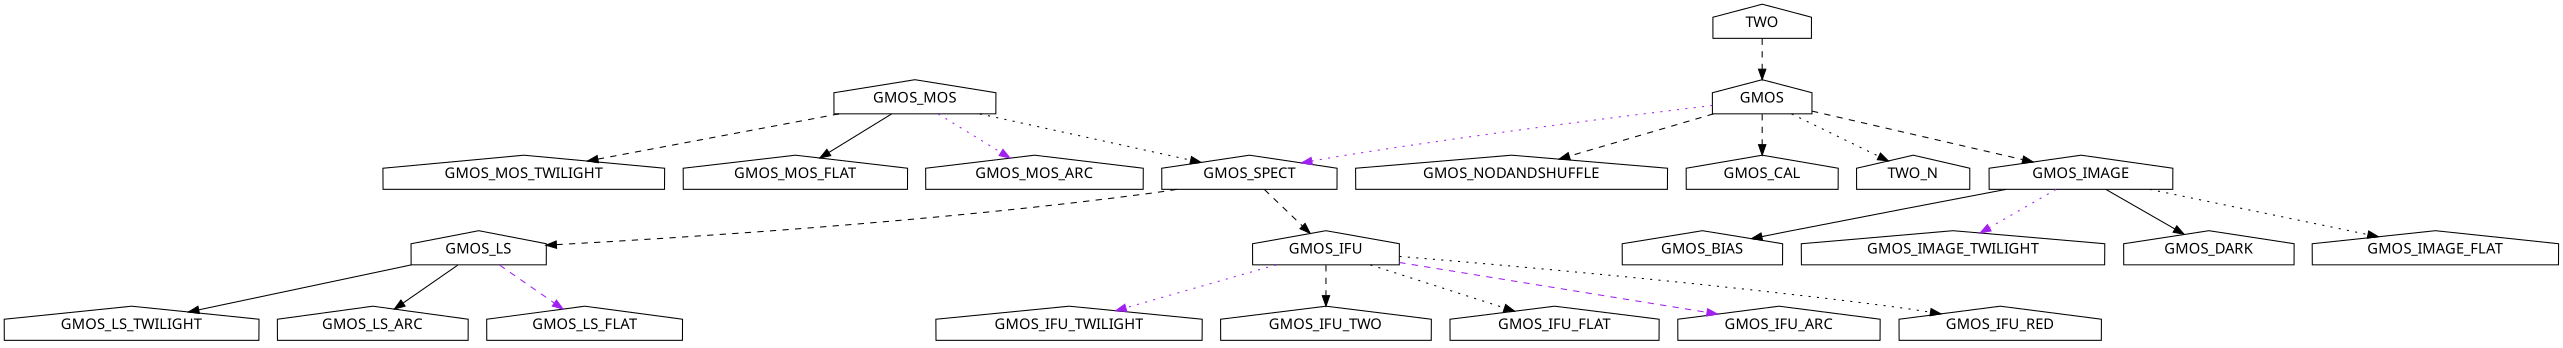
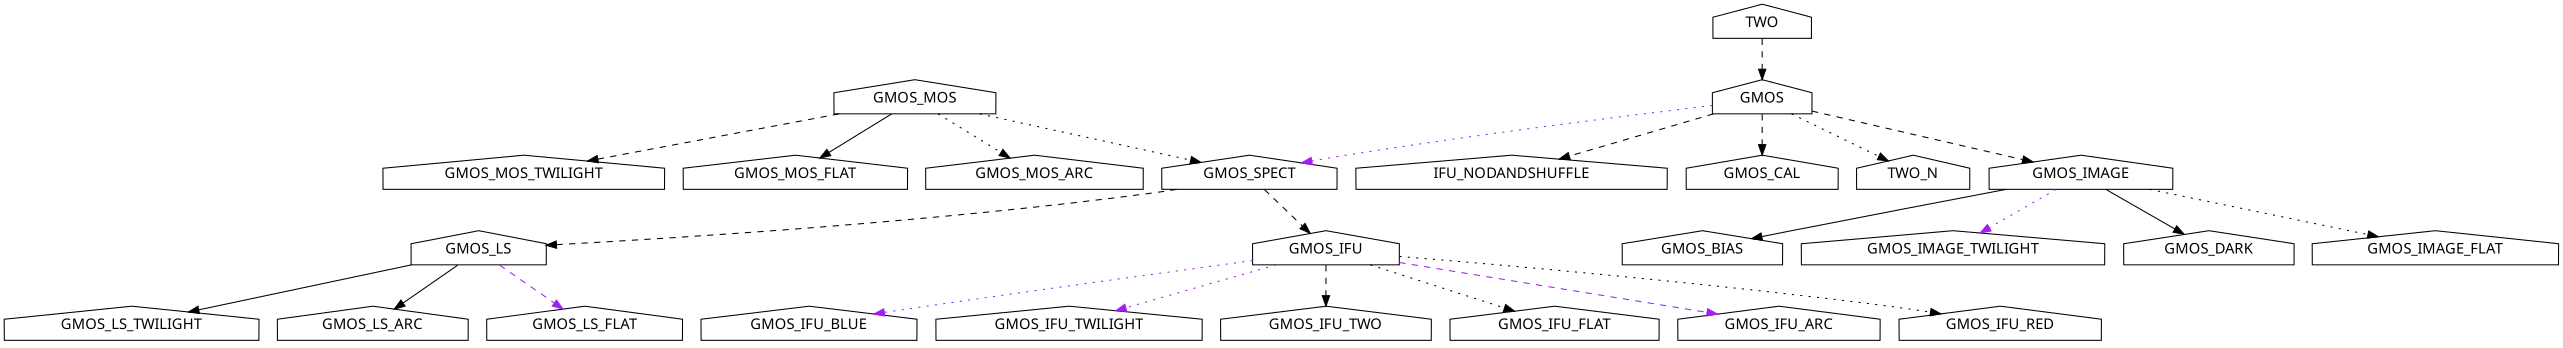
edge "GMOS_MOS" -> "GMOS_MOS_ARC": color purple -> black
node "GMOS_NODANDSHUFFLE": label "GMOS_NODANDSHUFFLE" -> "IFU_NODANDSHUFFLE"
node "GMOS_IFU_BLUE": added
